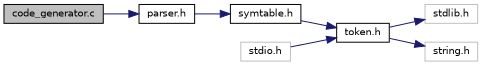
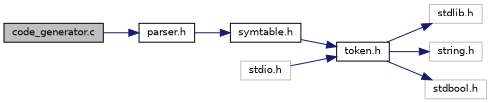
node "stdbool.h": added
